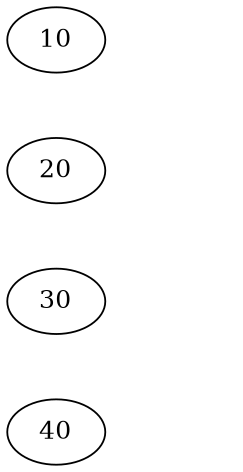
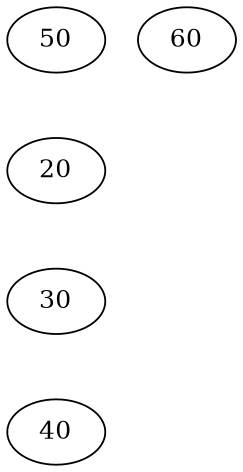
node "10": label "10" -> "50"
node "60": added
